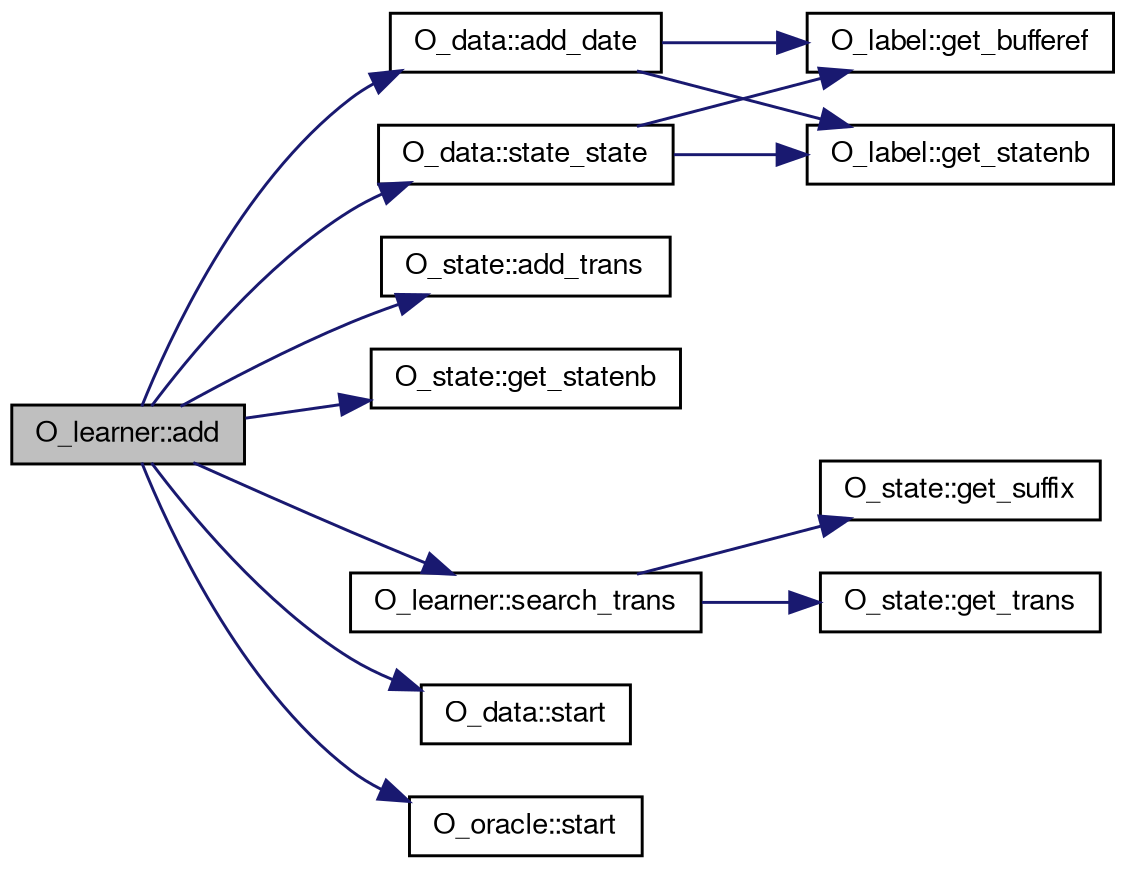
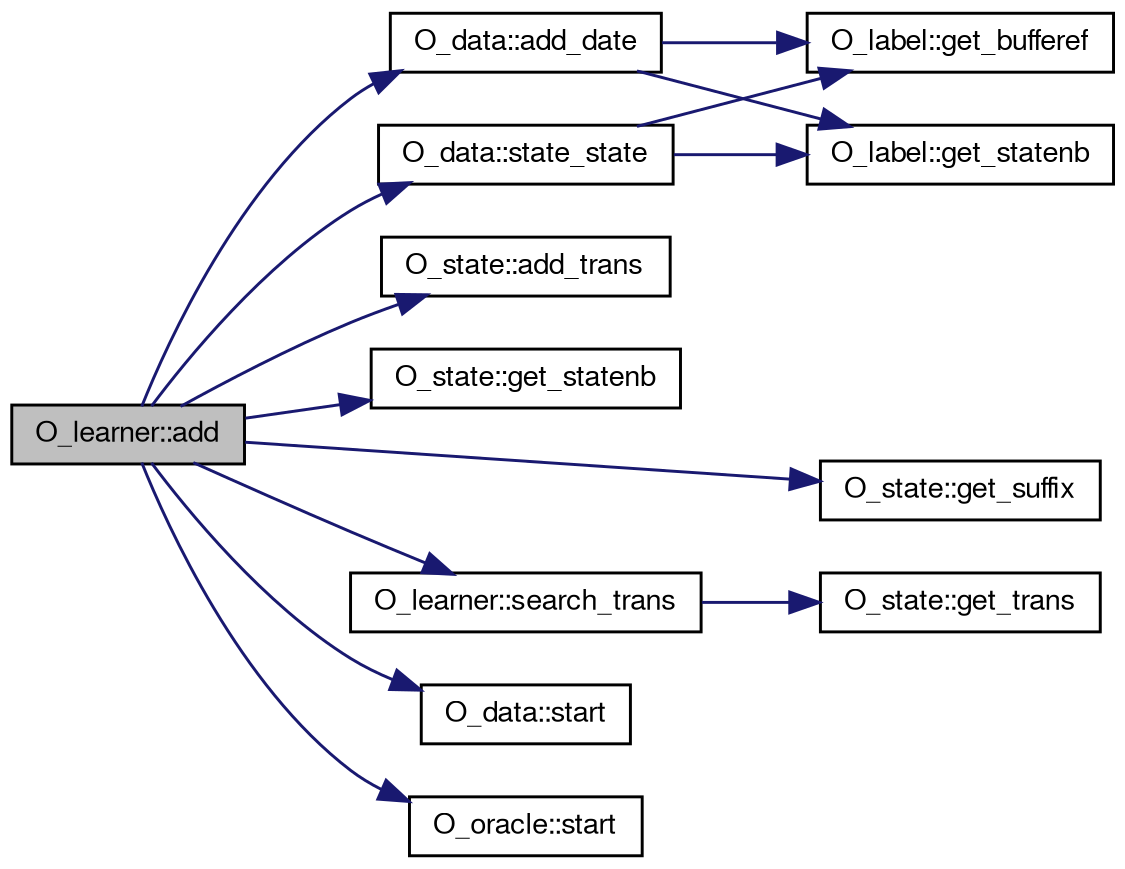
edge "O_learner::search_trans" -> "O_state::get_suffix": now "O_learner::add" -> "O_state::get_suffix"
